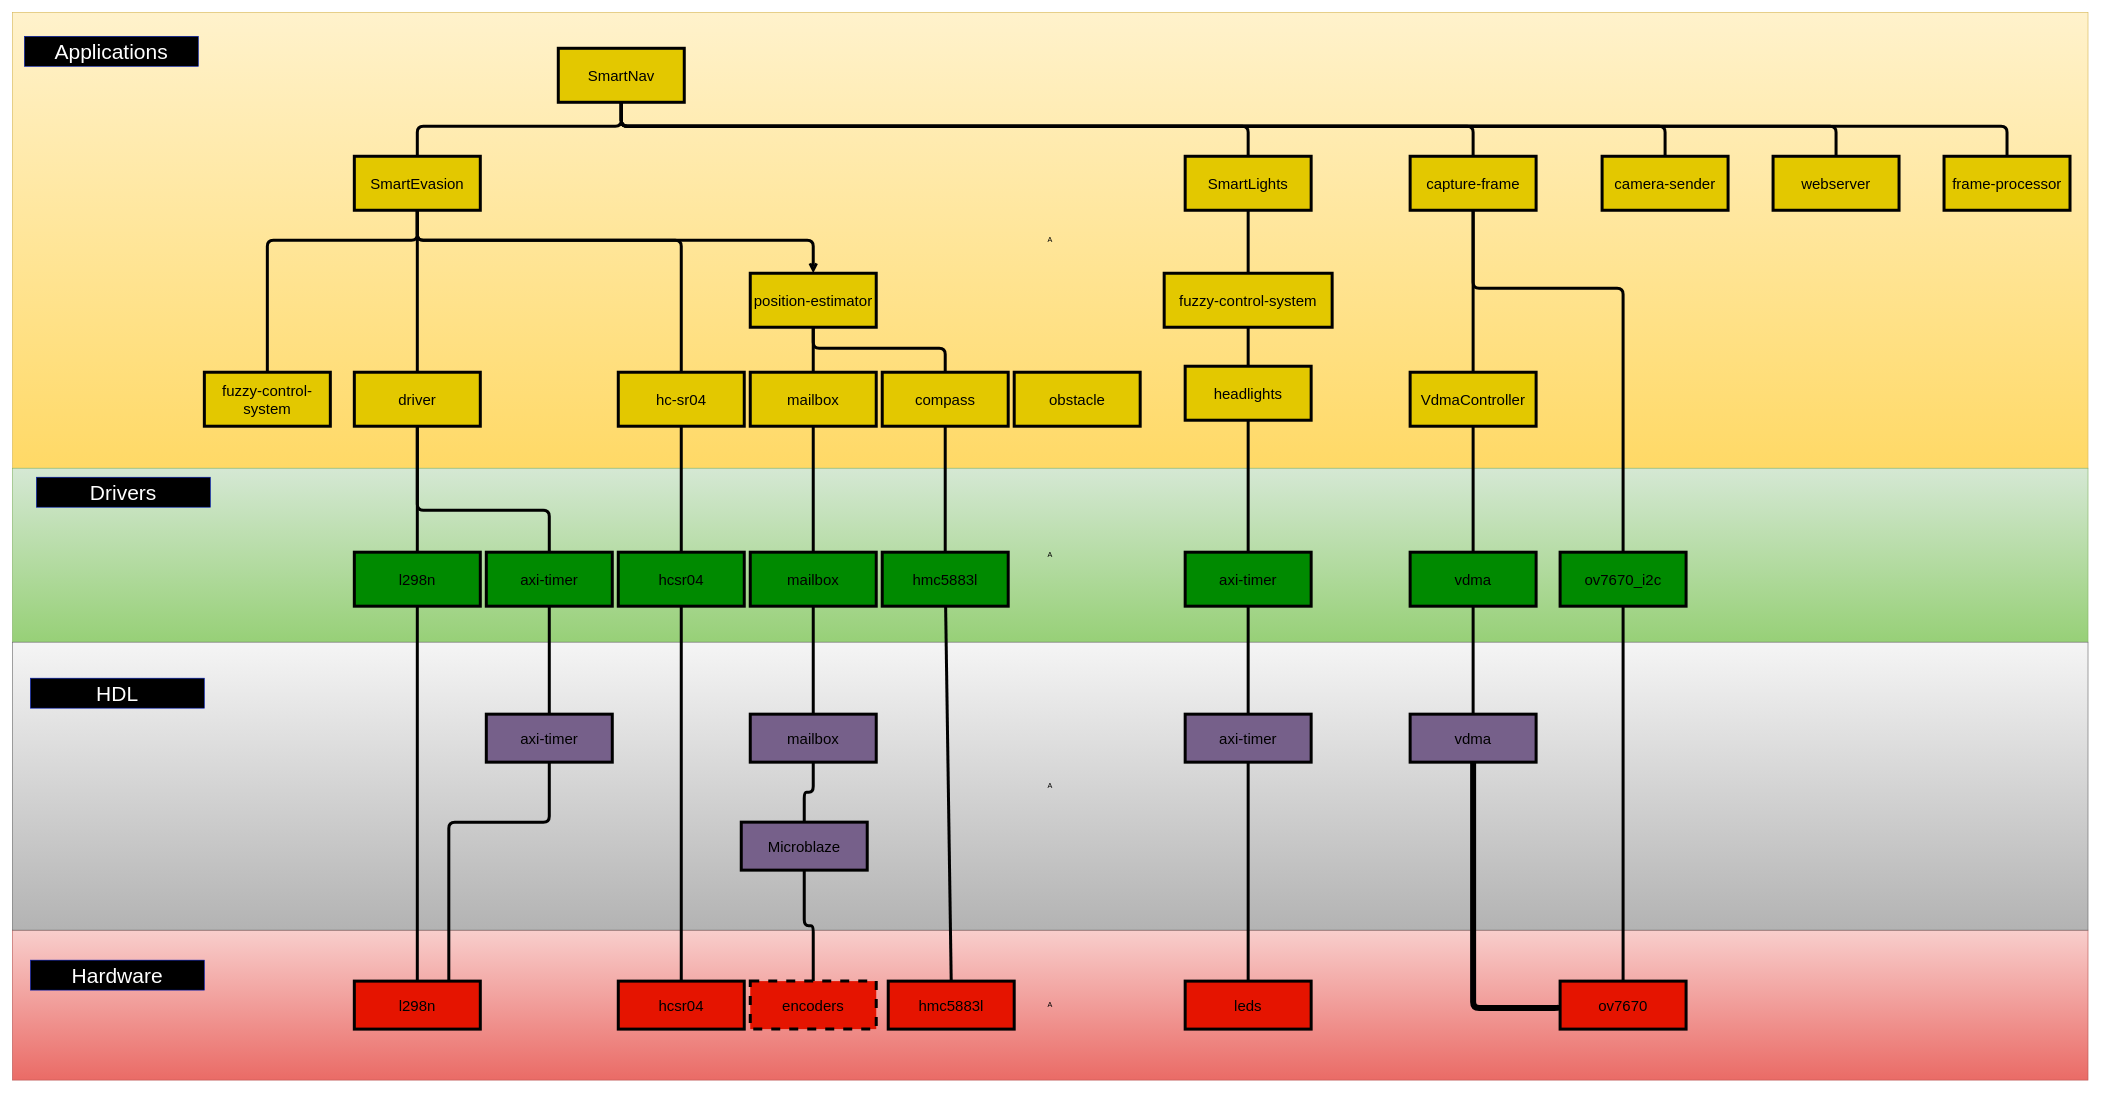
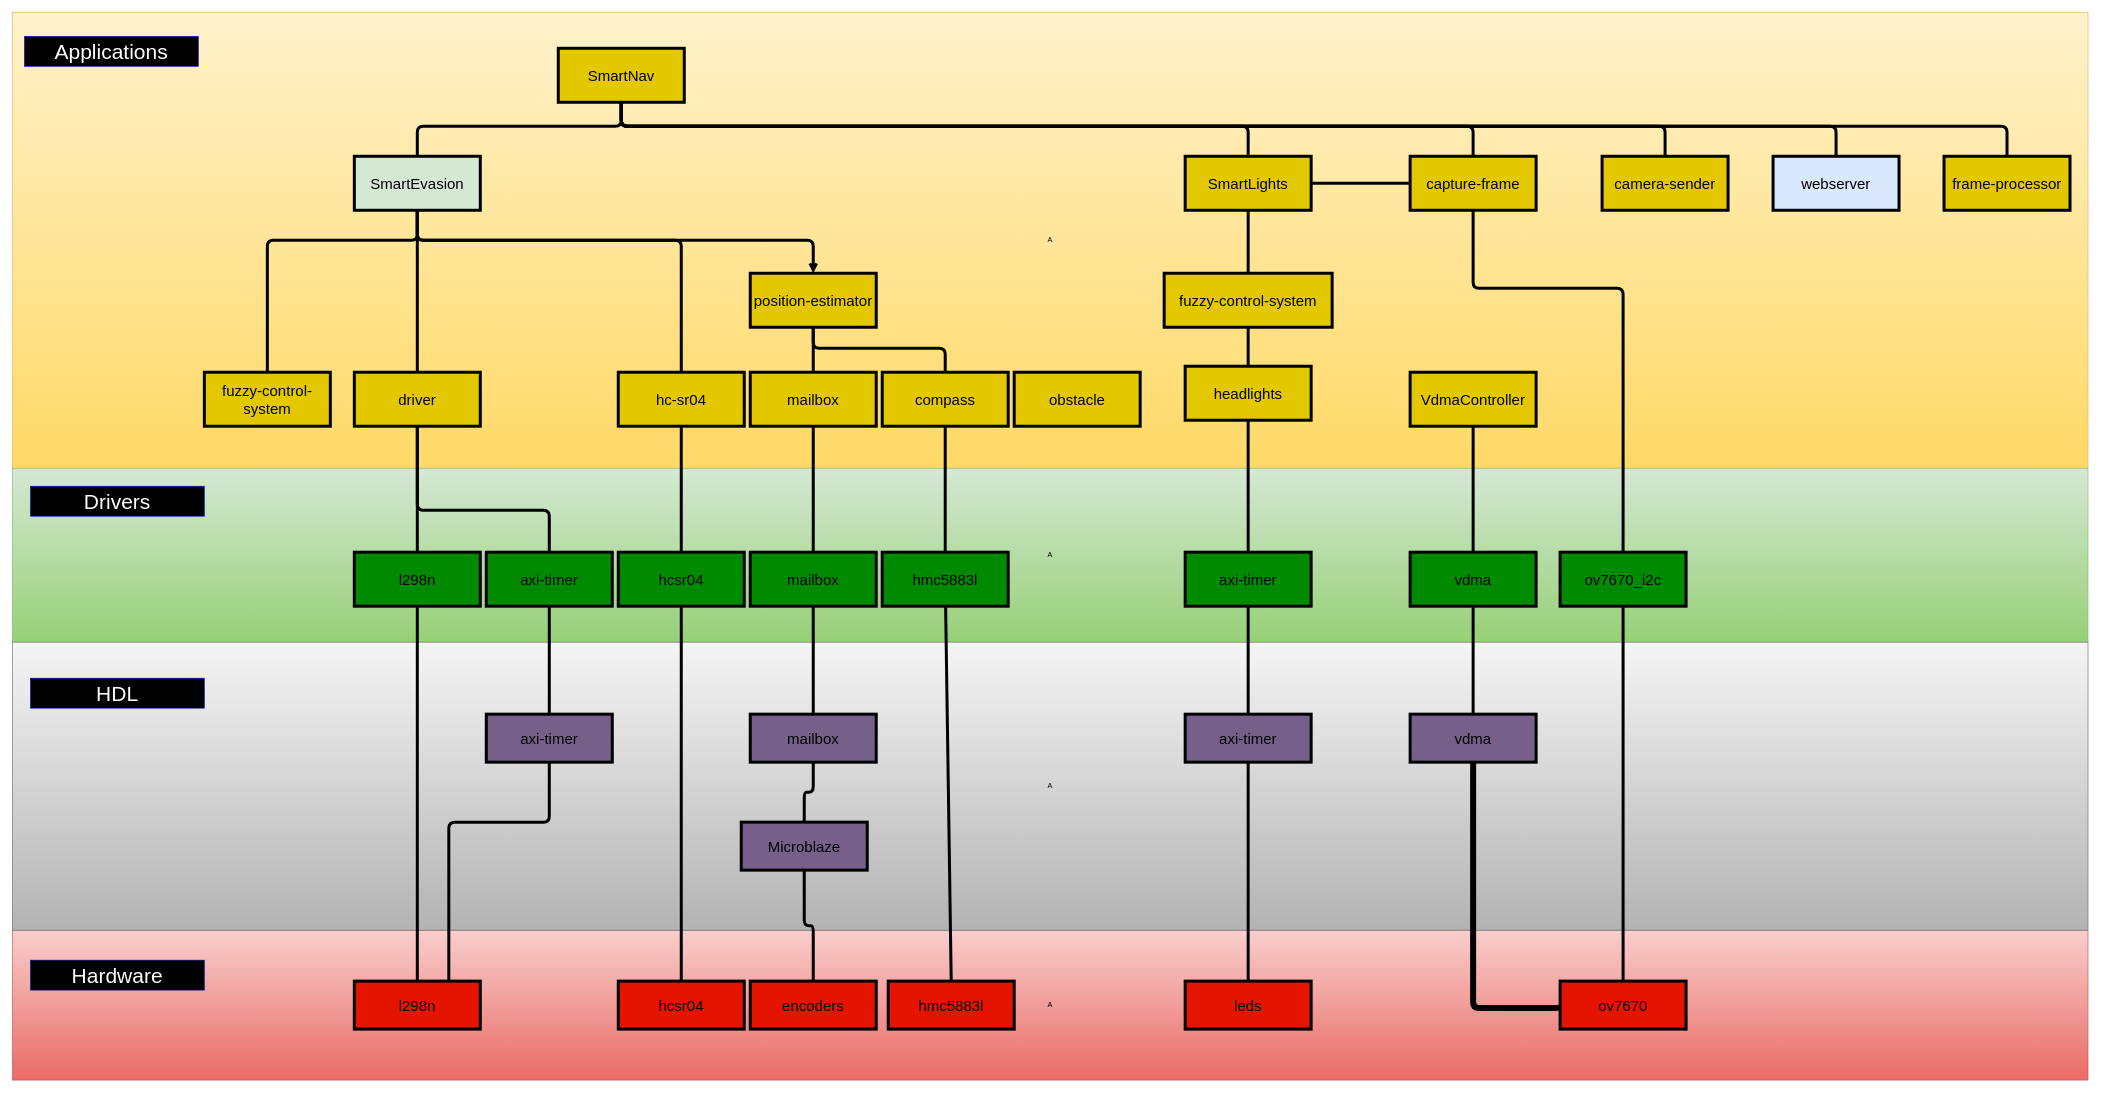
node "SmartEvasion": fillcolor #e3c800 -> #d5e8d4
node "webserver": fillcolor #e3c800 -> #dae8fc
edge "capture-frame" -- "VdmaController": now "capture-frame" -- "SmartLights"
node "Drivers": moved (123, 492) -> (117, 501)
node "encoders": style dashed -> solid
